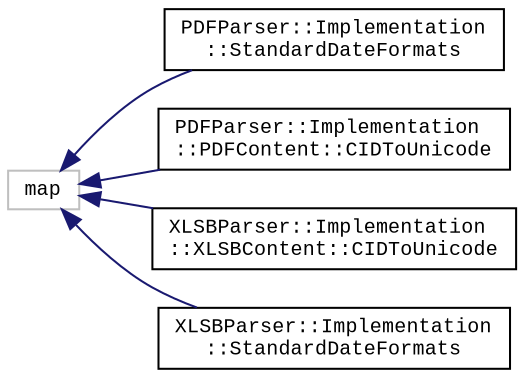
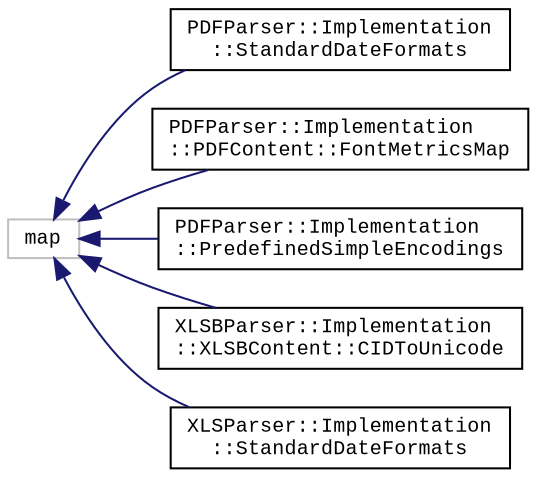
node "PDFParser::Implementation ::PDFContent::CIDToUnicode": label "PDFParser::Implementation ::PDFContent::CIDToUnicode" -> "PDFParser::Implementation ::PDFContent::FontMetricsMap"
node "PDFParser::Implementation ::PredefinedSimpleEncodings": added
node "XLSBParser::Implementation ::StandardDateFormats": label "XLSBParser::Implementation ::StandardDateFormats" -> "XLSParser::Implementation ::StandardDateFormats"
